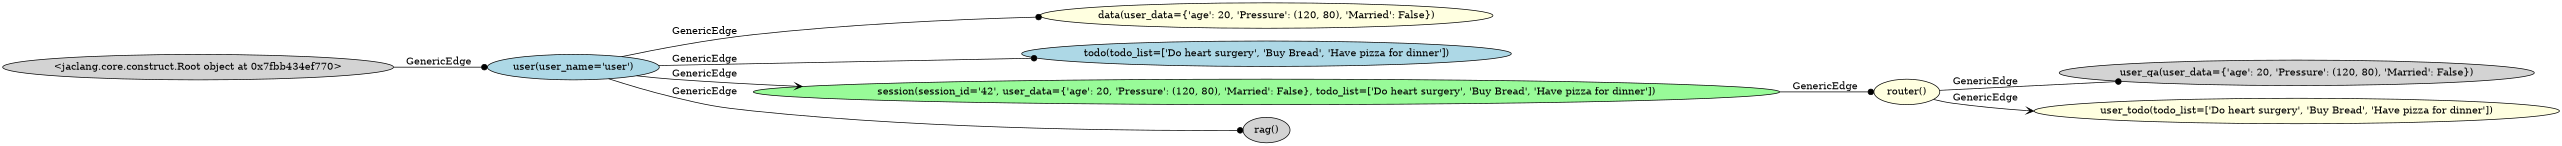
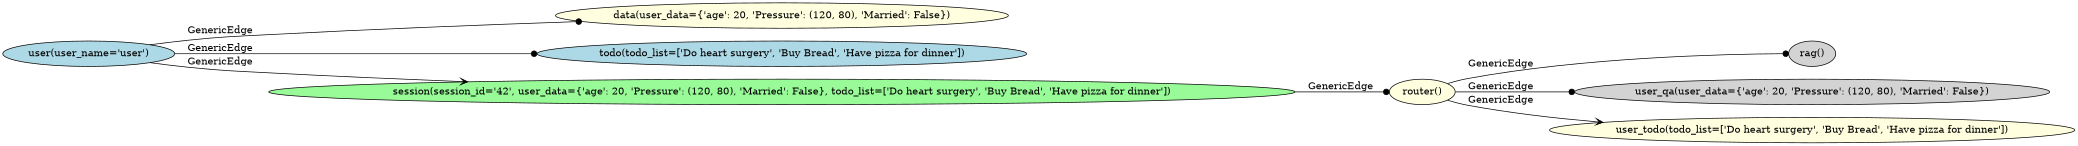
node "<jaclang.core.construct.Root object at 0x7fbb434ef770>": removed
edge "user(user_name='user')" -> "rag()": now "router()" -> "rag()"
